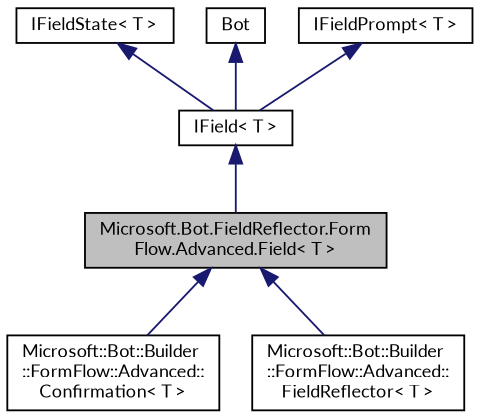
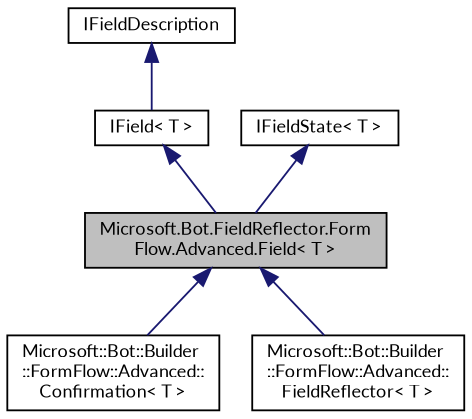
node "Bot": label "Bot" -> "IFieldDescription"
node "IFieldPrompt< T >": removed
edge "IField< T >" -> "IFieldState< T >": now "Microsoft.Bot.FieldReflector.Form Flow.Advanced.Field< T >" -> "IFieldState< T >"
